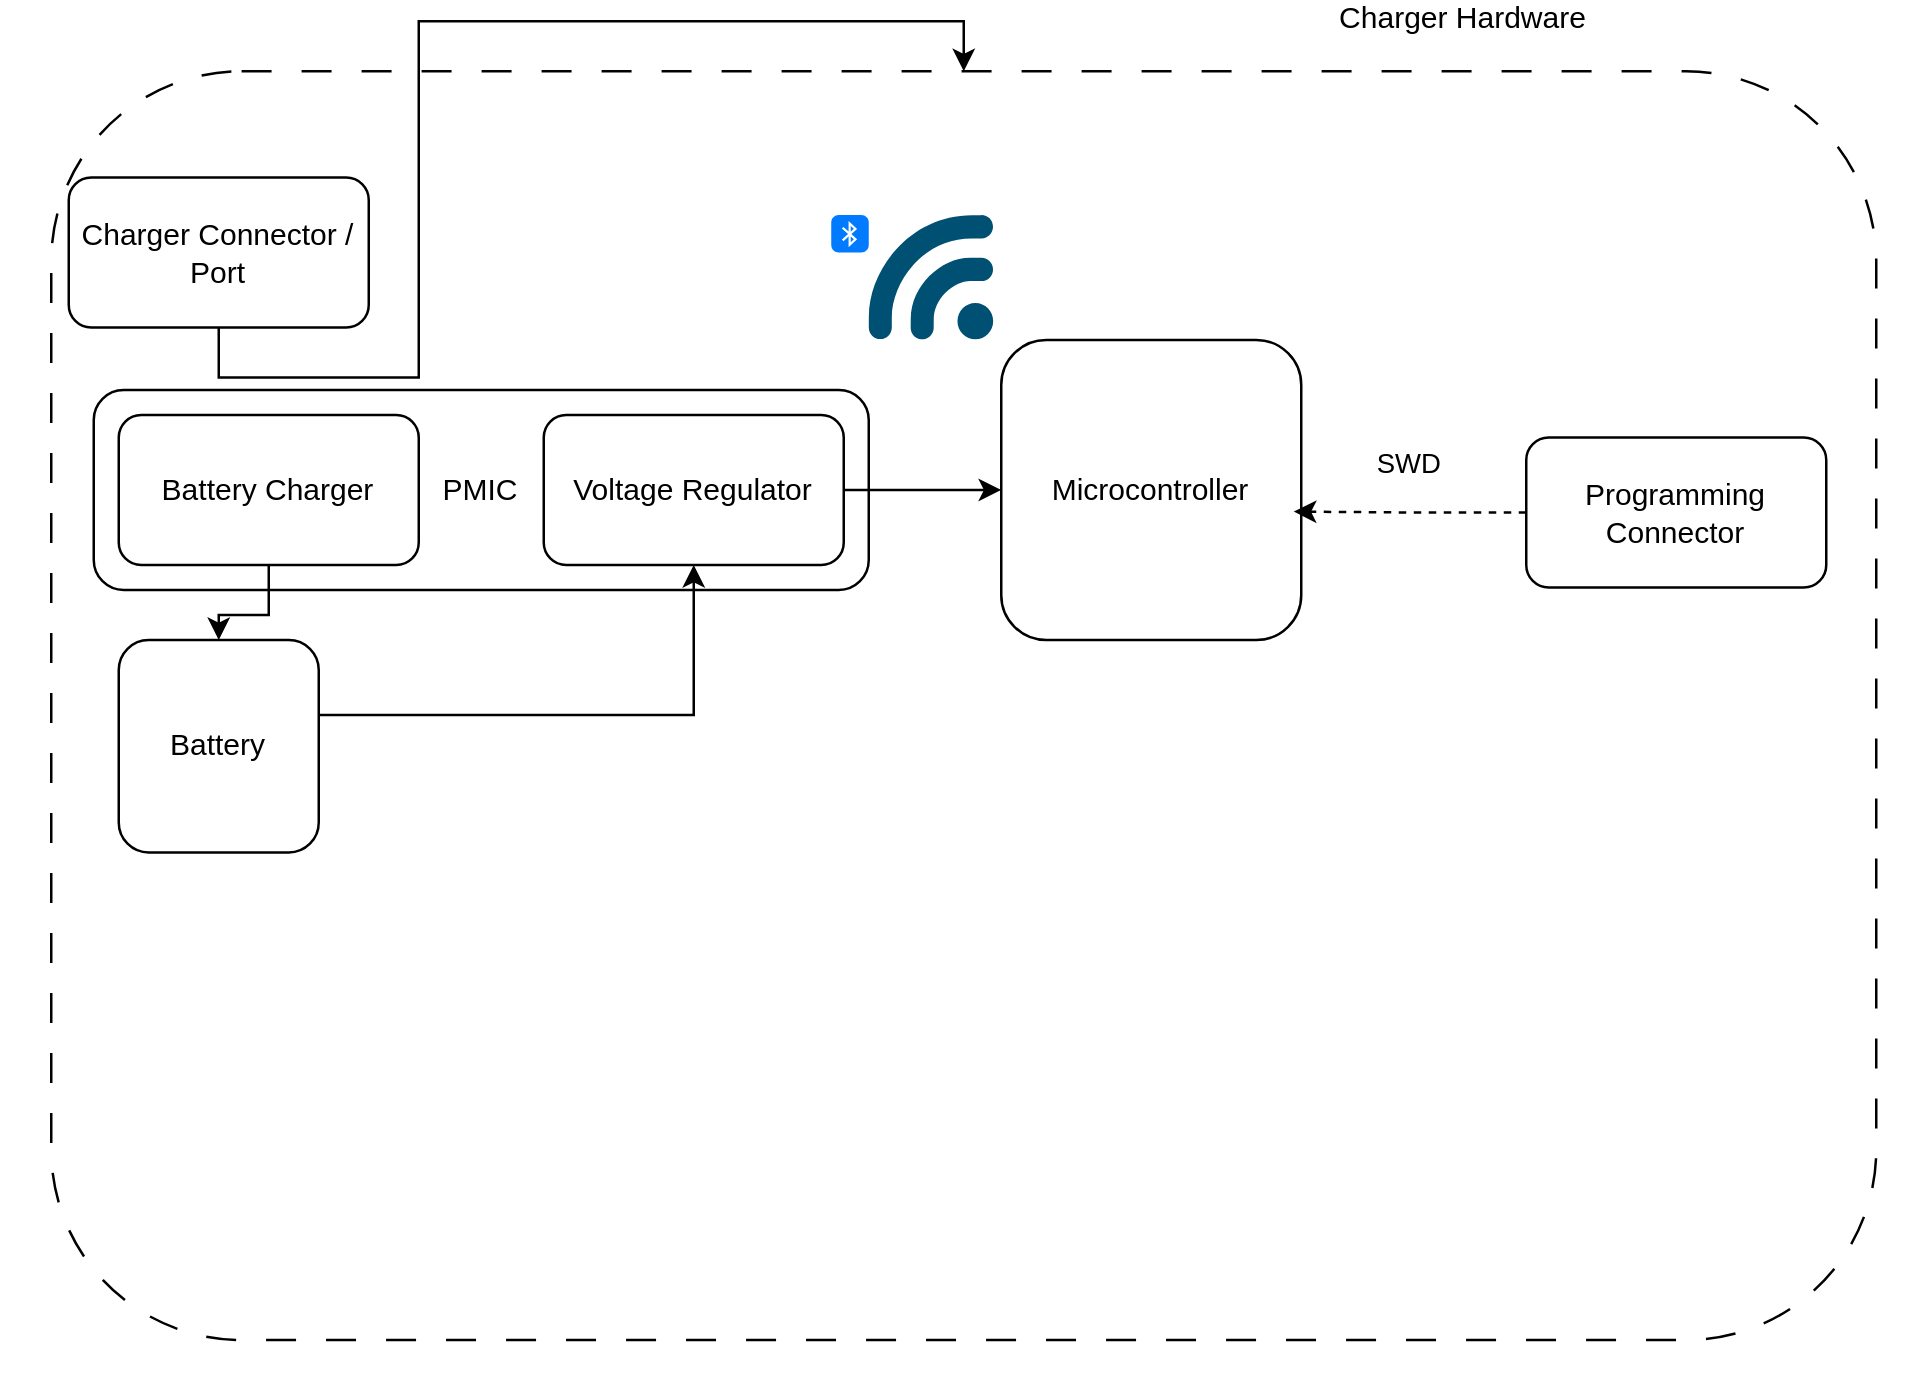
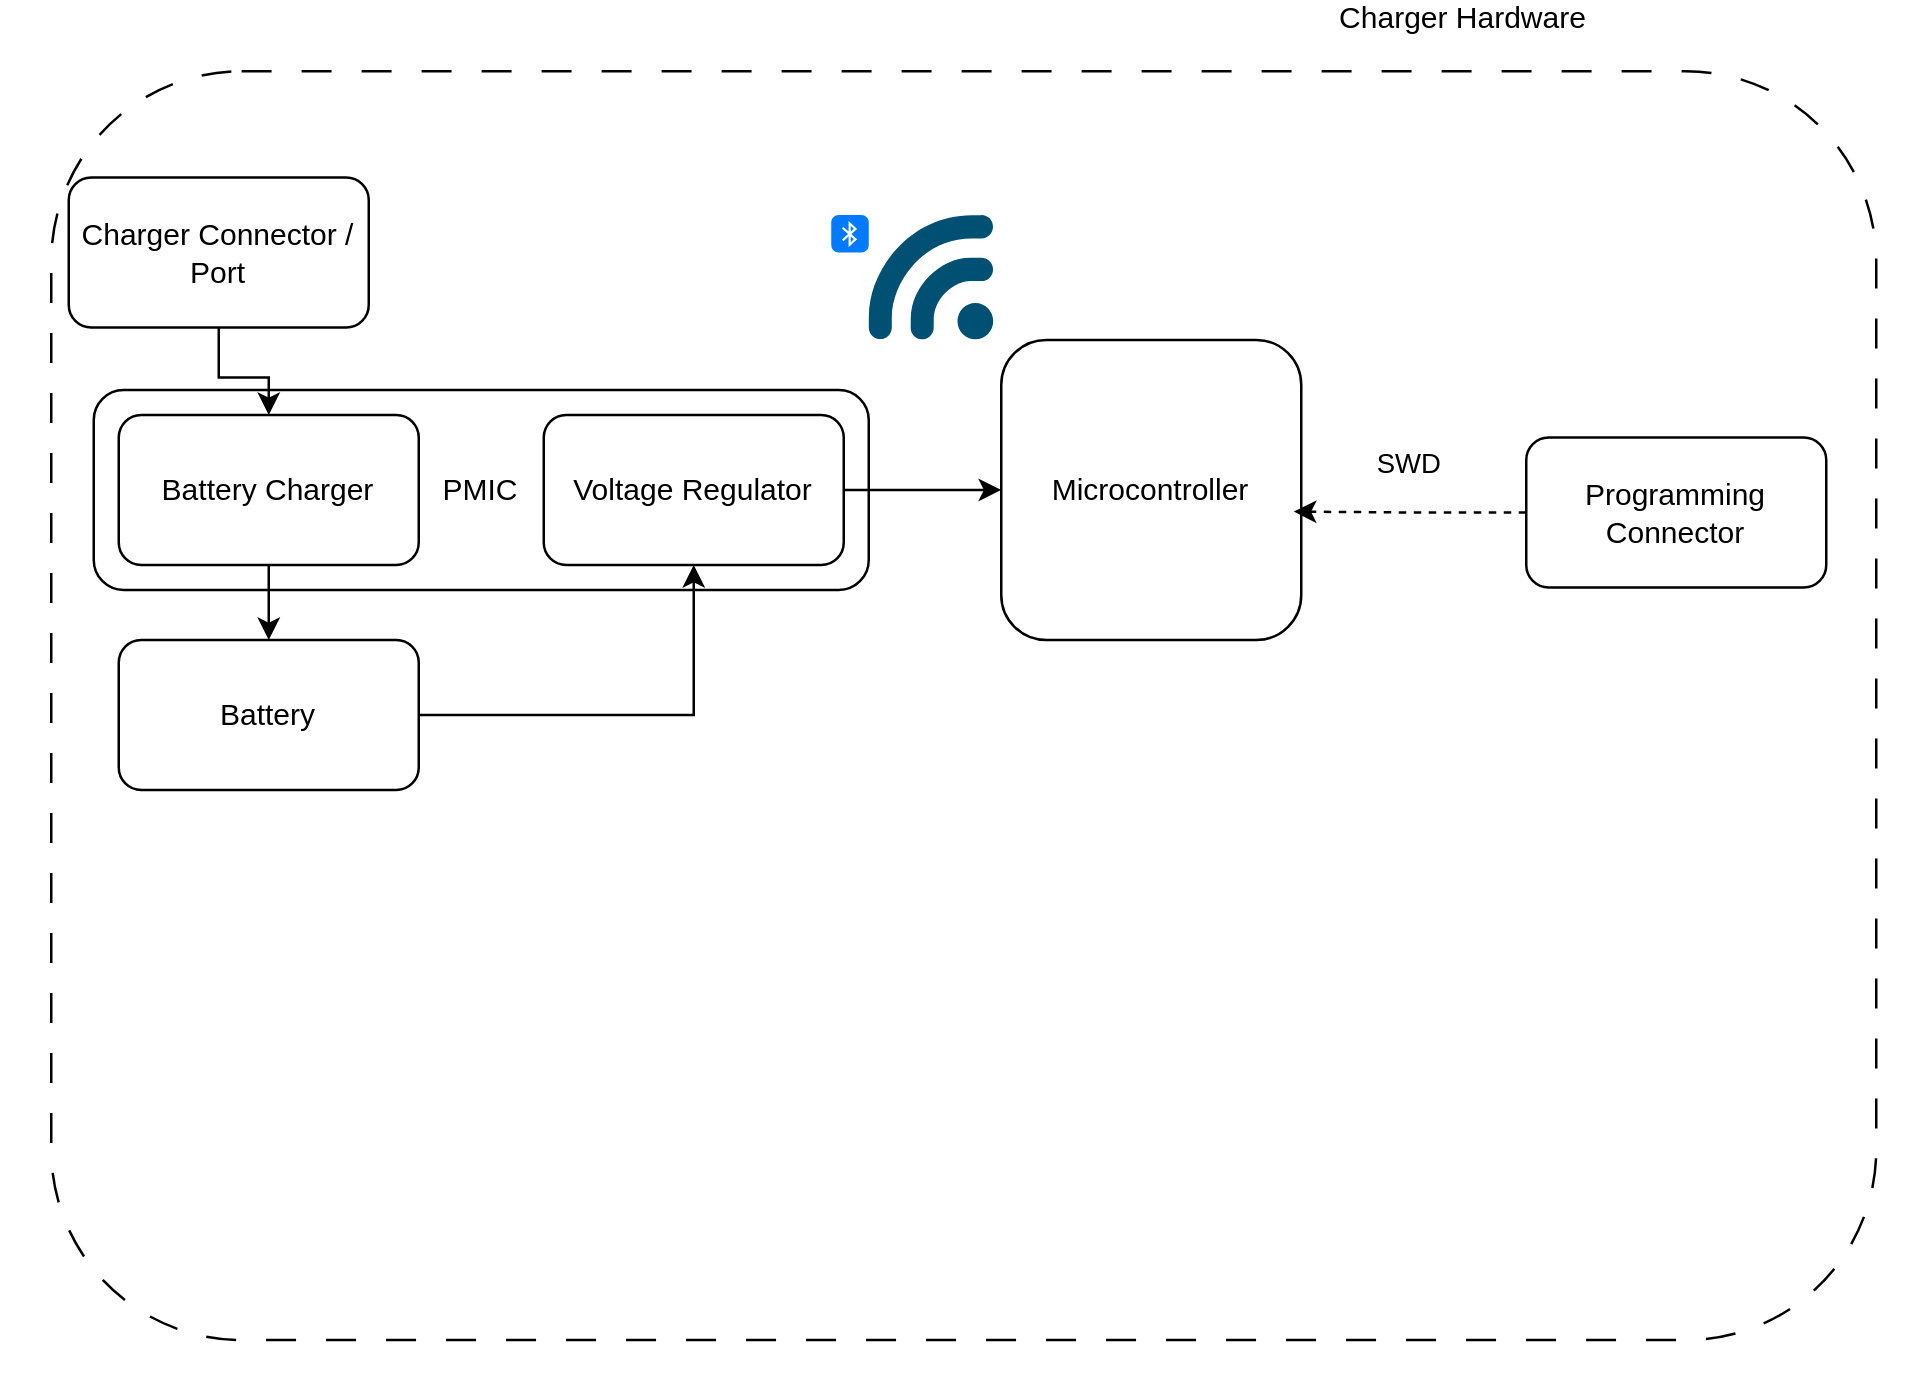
edge "Charger Connector / Port" -> "Charger Hardware": now "Charger Connector / Port" -> "Battery Charger"
node "Battery": size 200x213 -> 300x150
